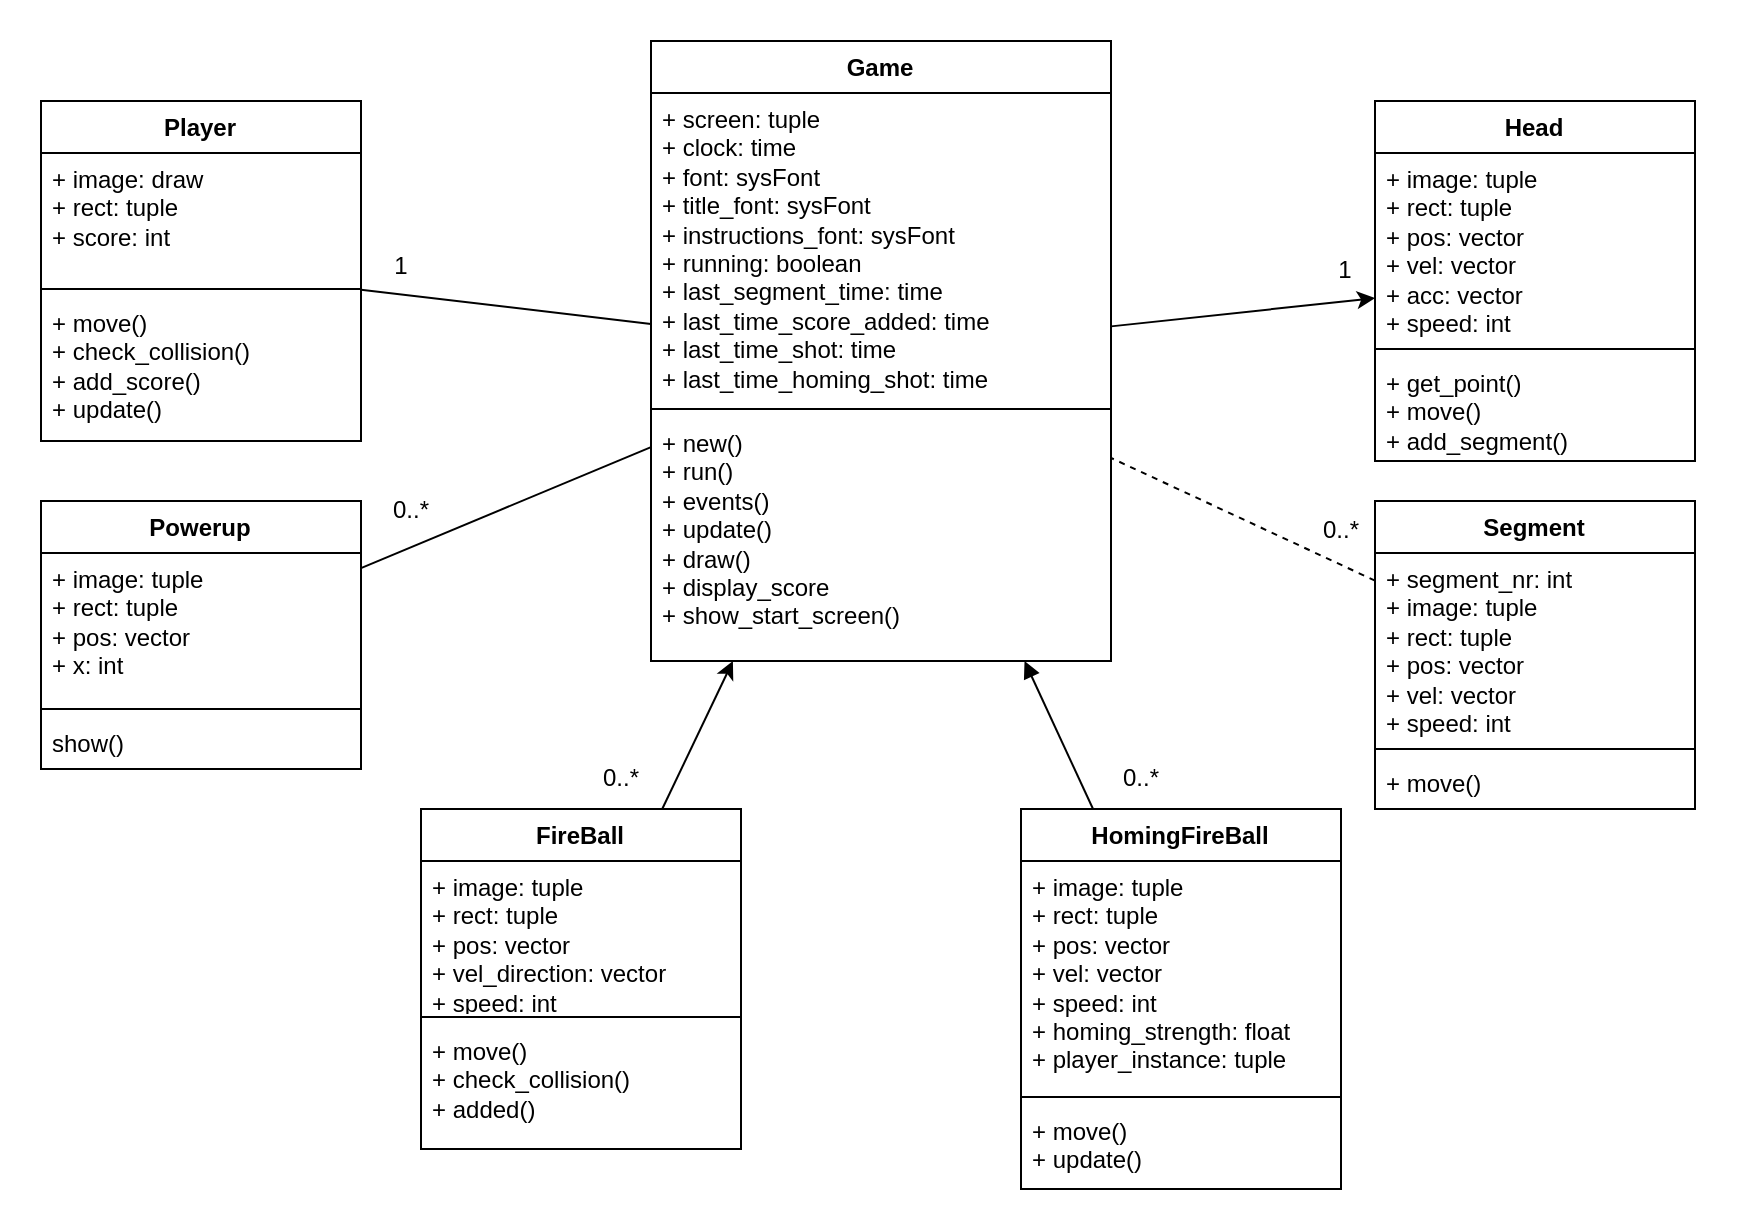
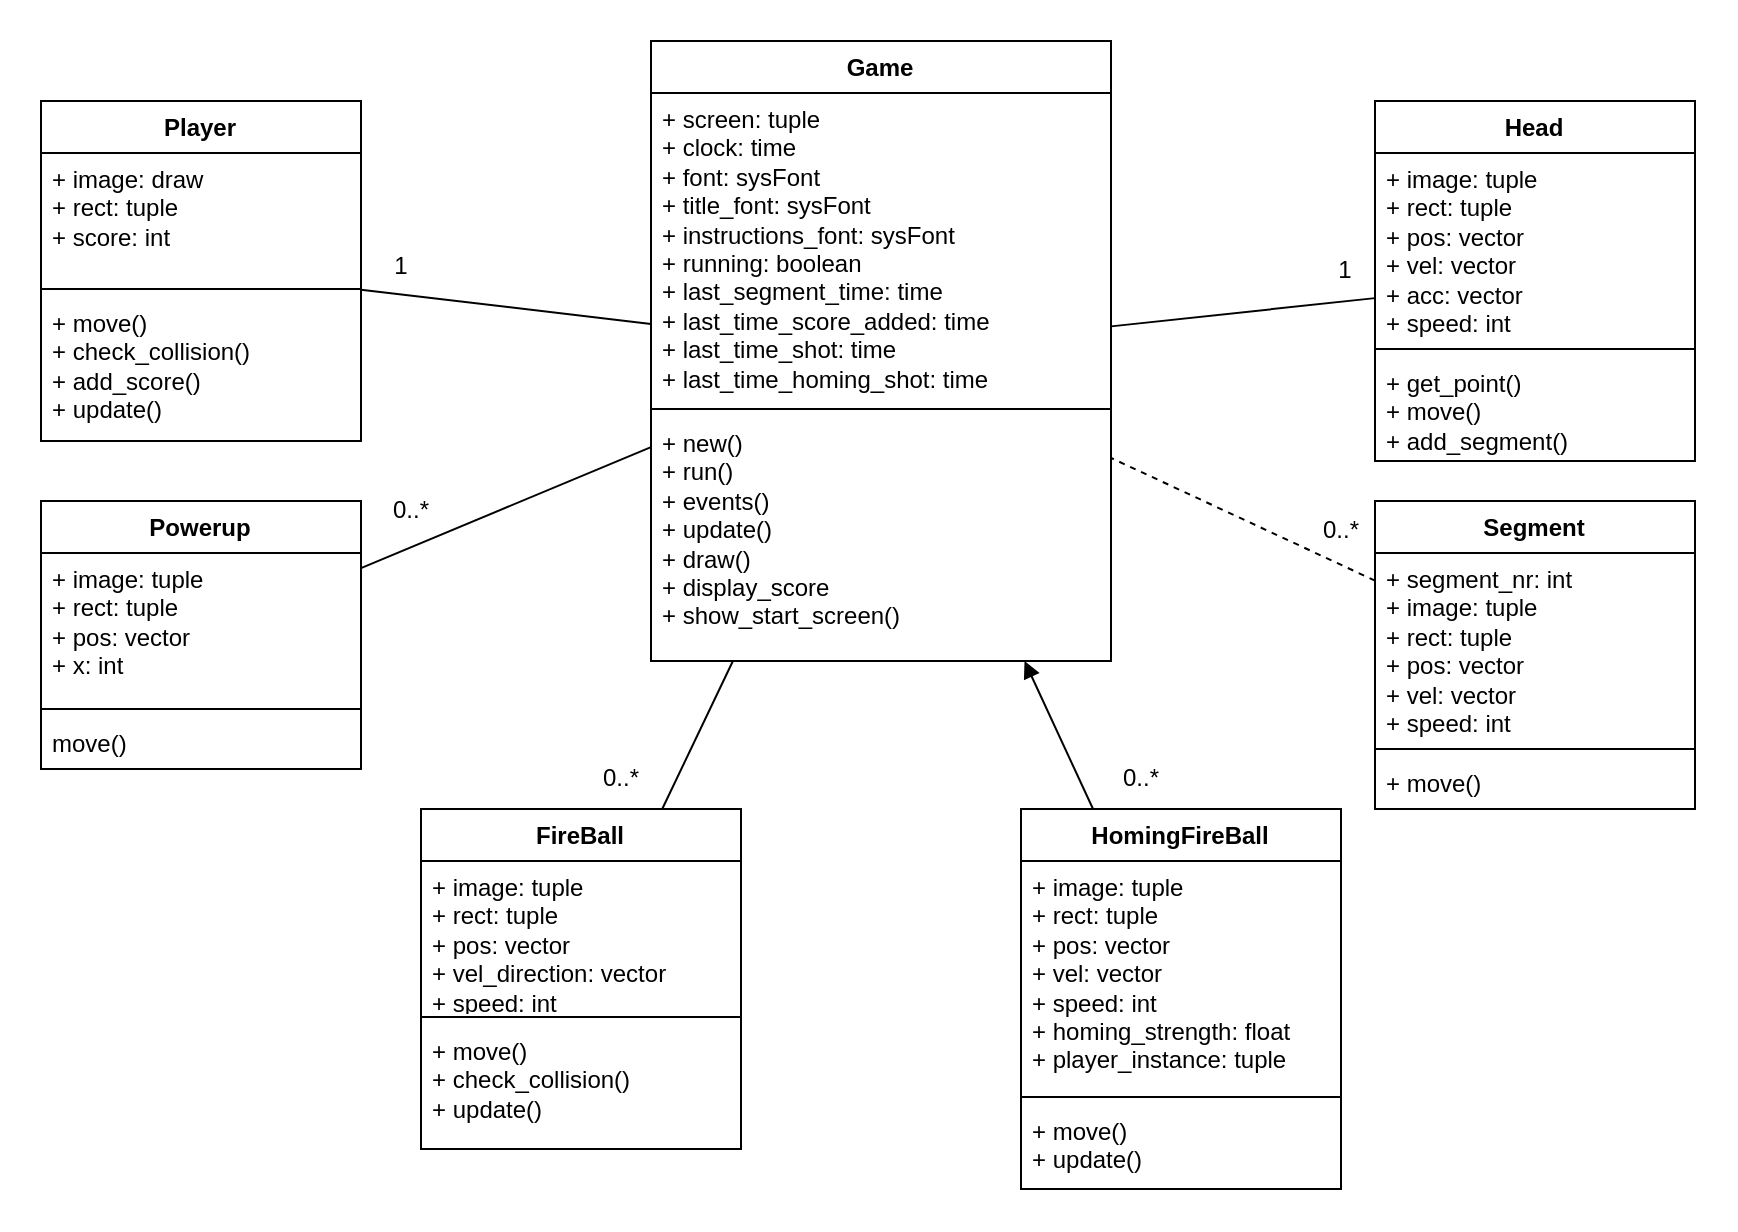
edge "Game" -> "Head": arrowhead classic -> none
edge "FireBall" -> "Game": arrowhead classic -> none
node "show()": label "show()" -> "move()"
node "+ move() + check_collision() + added()": label "+ move() + check_collision() + added()" -> "+ move() + check_collision() + update()"
